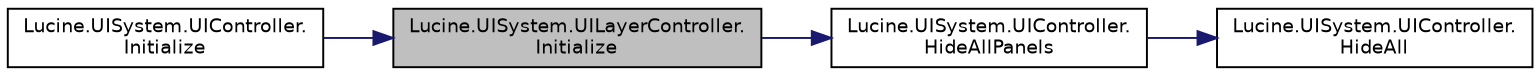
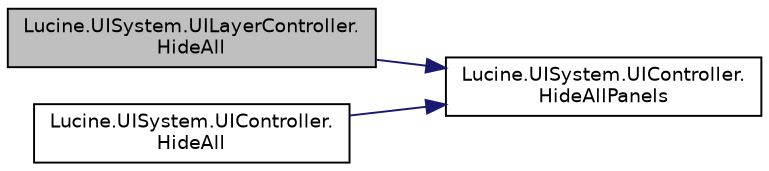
node "Lucine.UISystem.UIController. Initialize": removed
node "Lucine.UISystem.UILayerController. Initialize": label "Lucine.UISystem.UILayerController. Initialize" -> "Lucine.UISystem.UILayerController. HideAll"
edge "Lucine.UISystem.UIController. HideAllPanels" -> "Lucine.UISystem.UIController. HideAll": reversed
